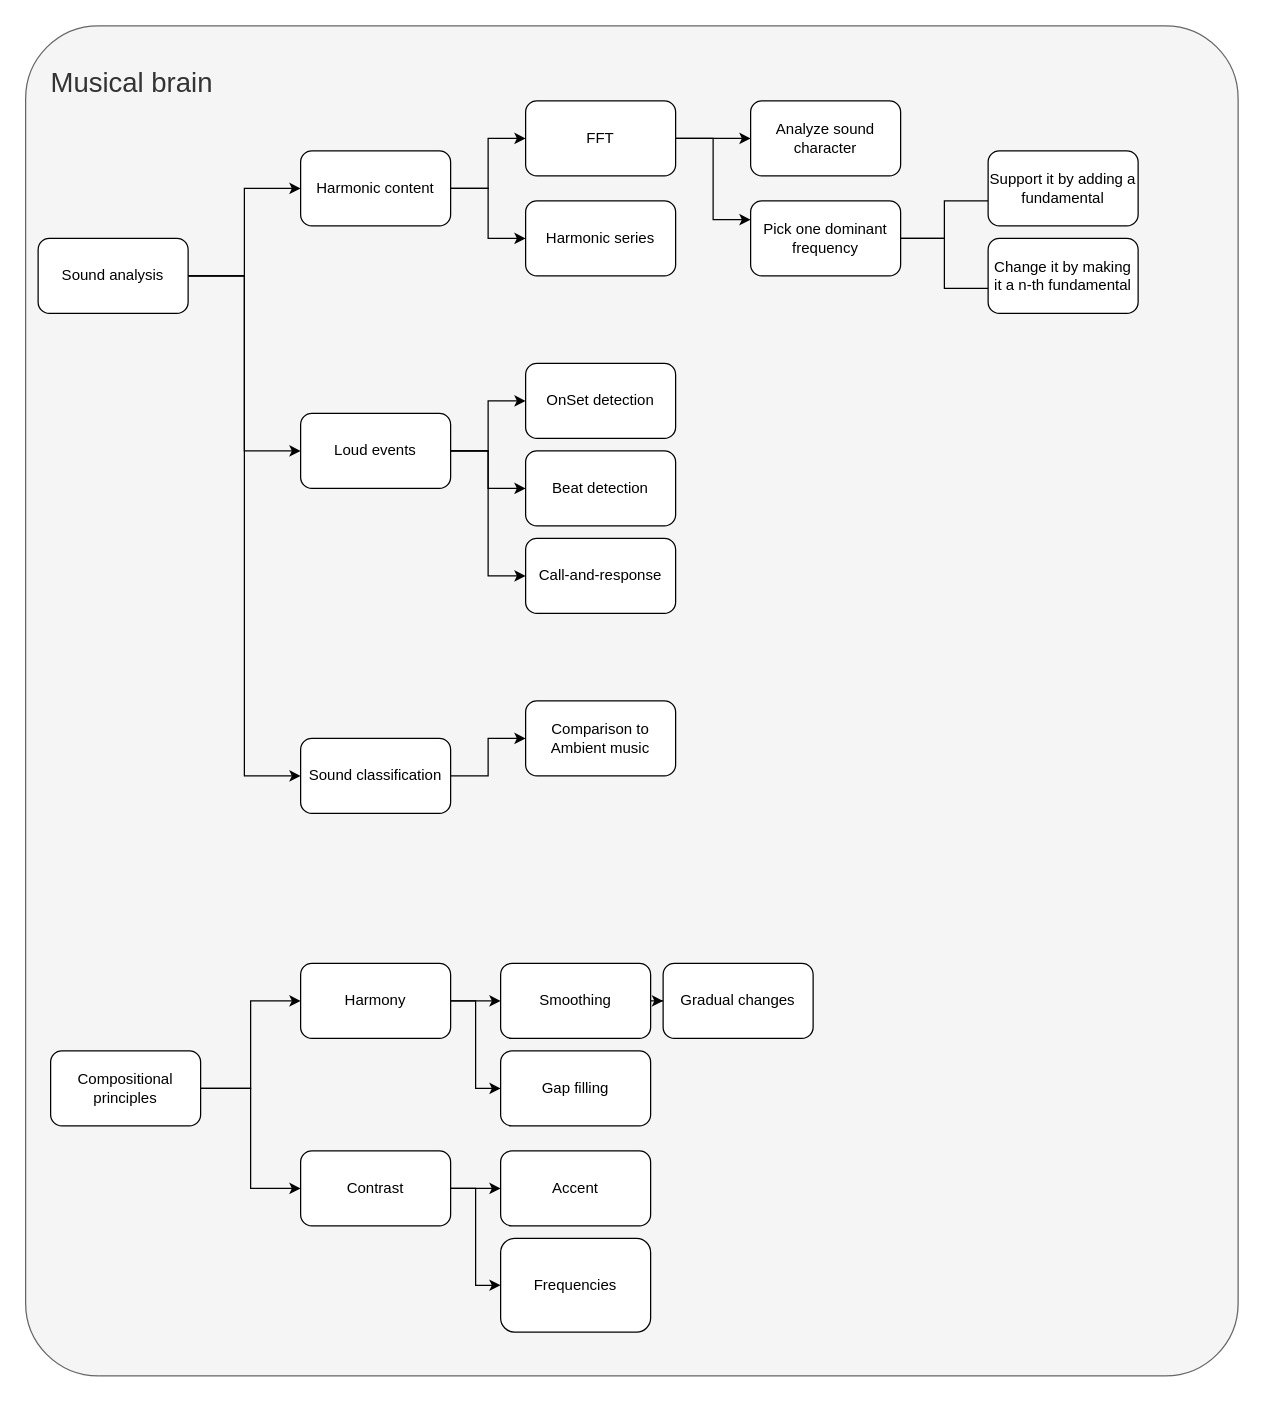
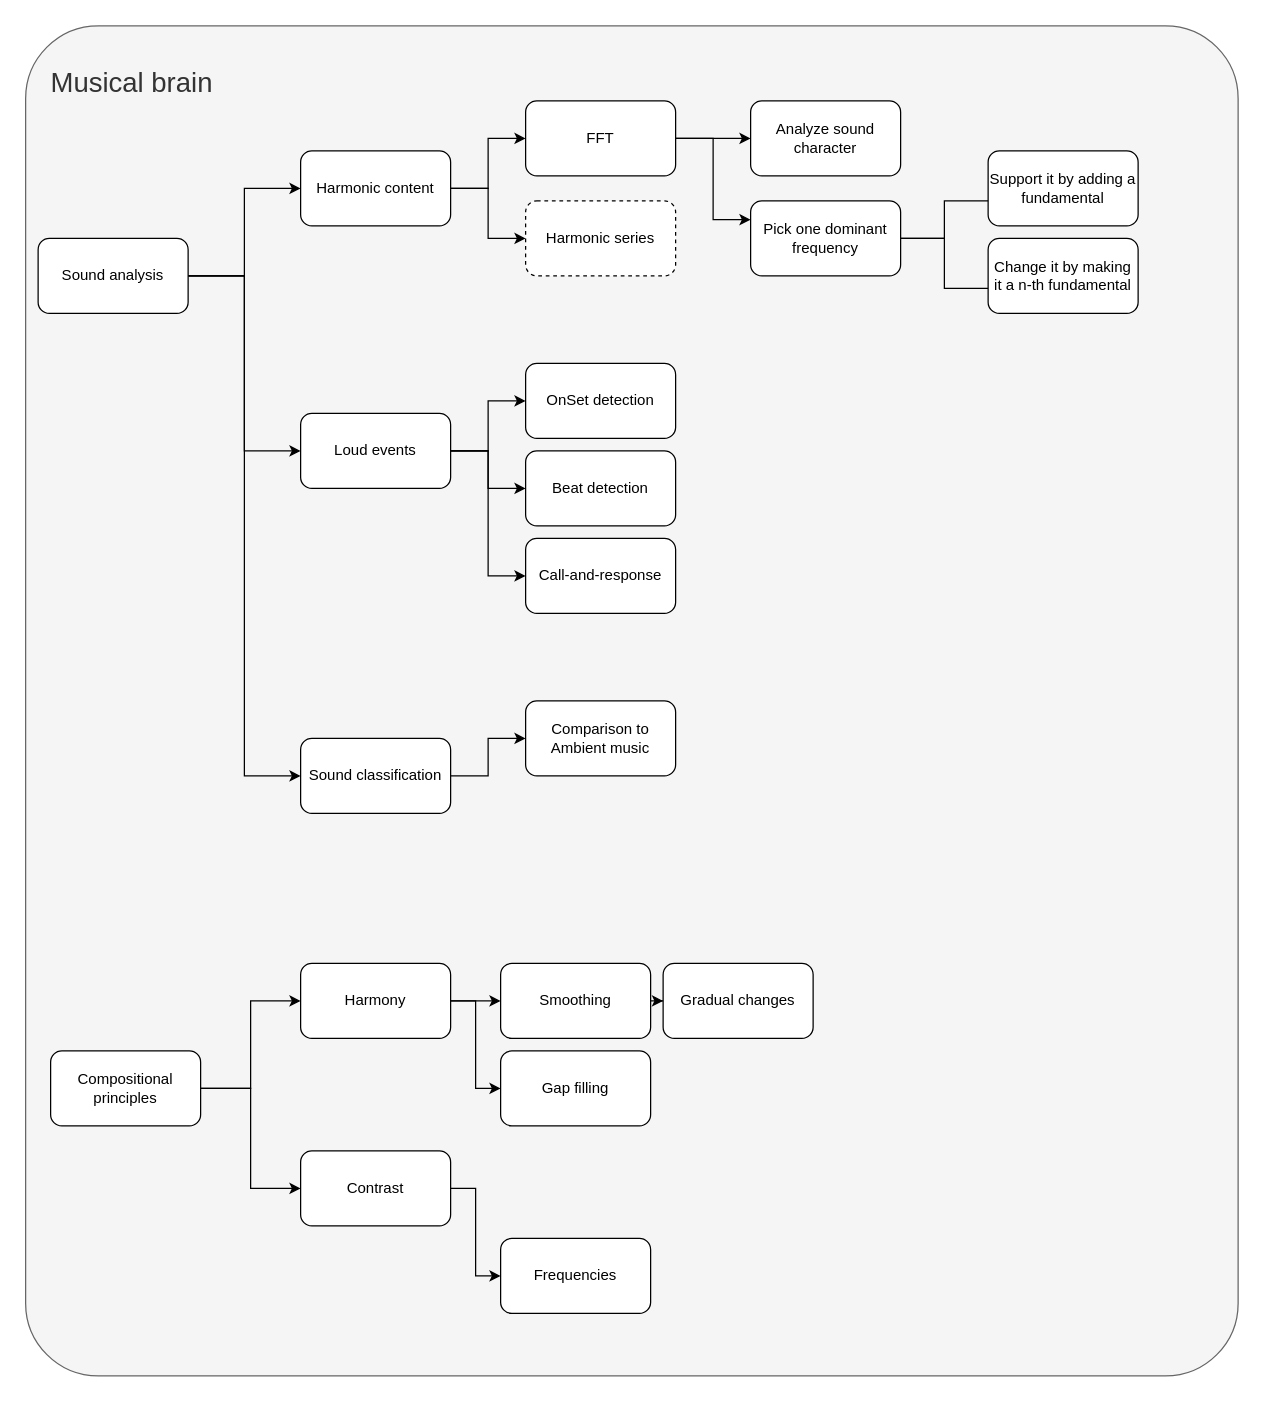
node "Harmonic series": style solid -> dashed
edge "Contrast" -> "Accent": removed
node "Accent": removed
node "Frequencies": size 150x94 -> 150x75
